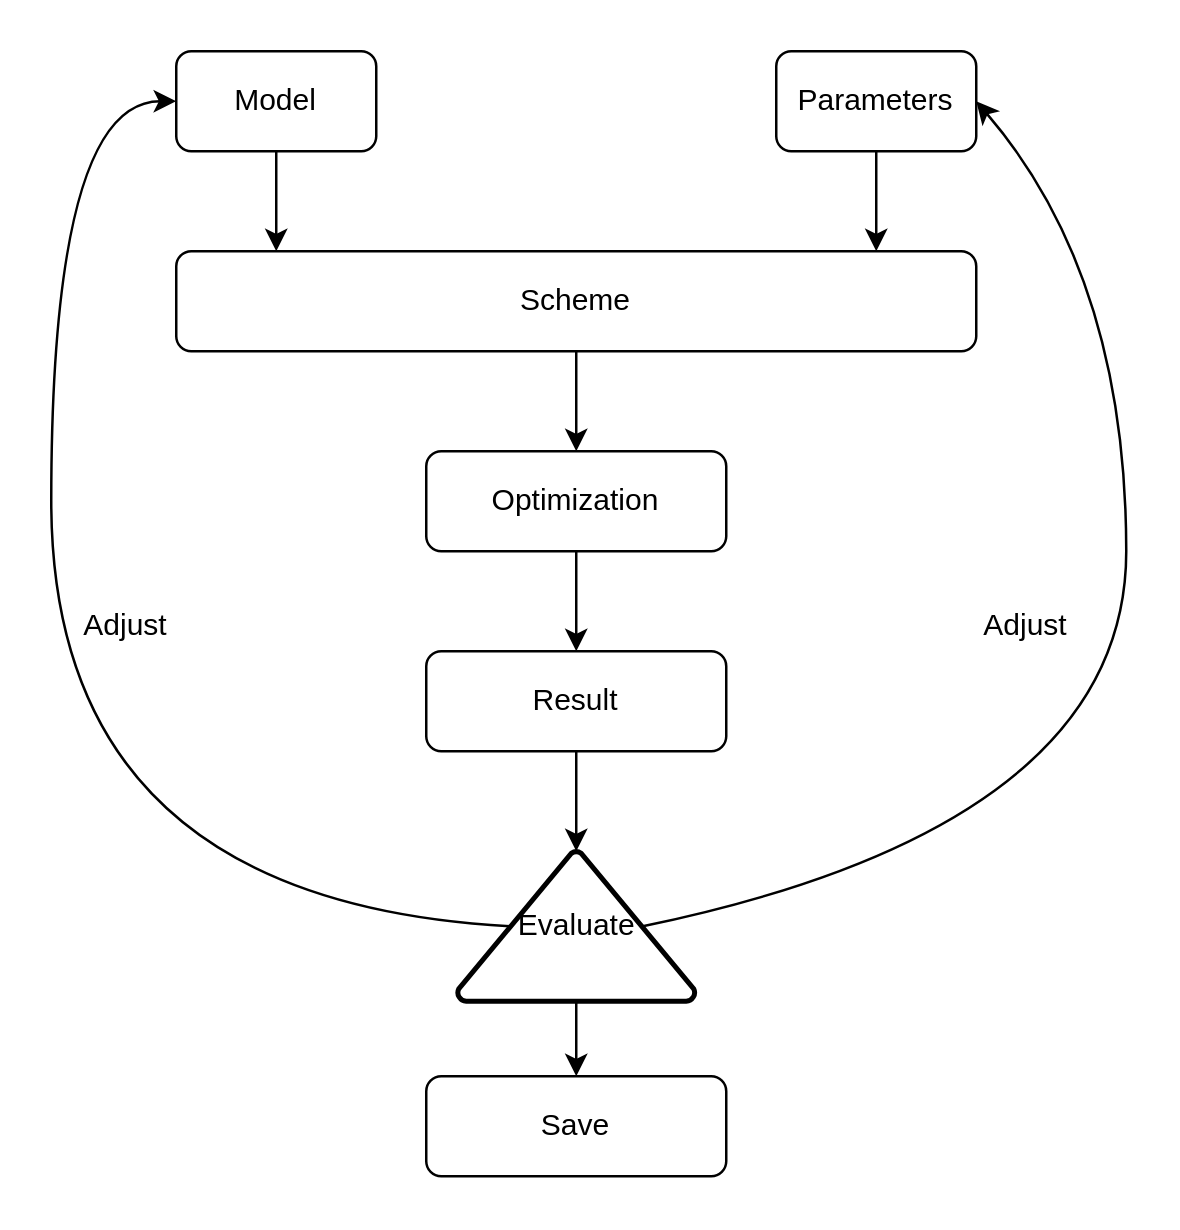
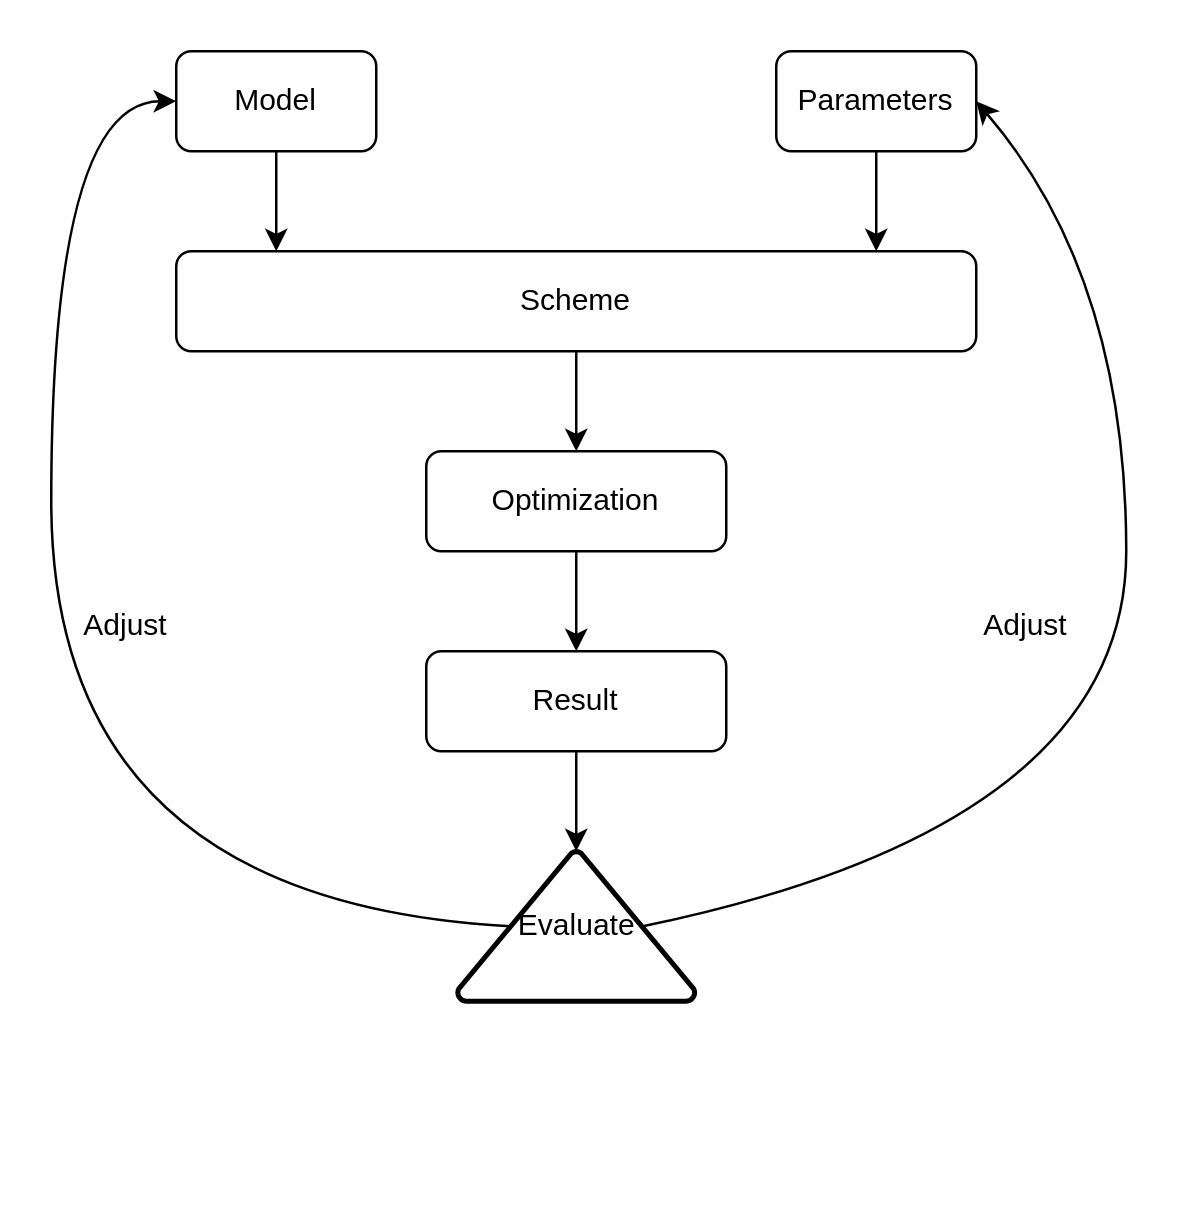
edge "Evaluate" -> "Save": removed
node "Save": removed
